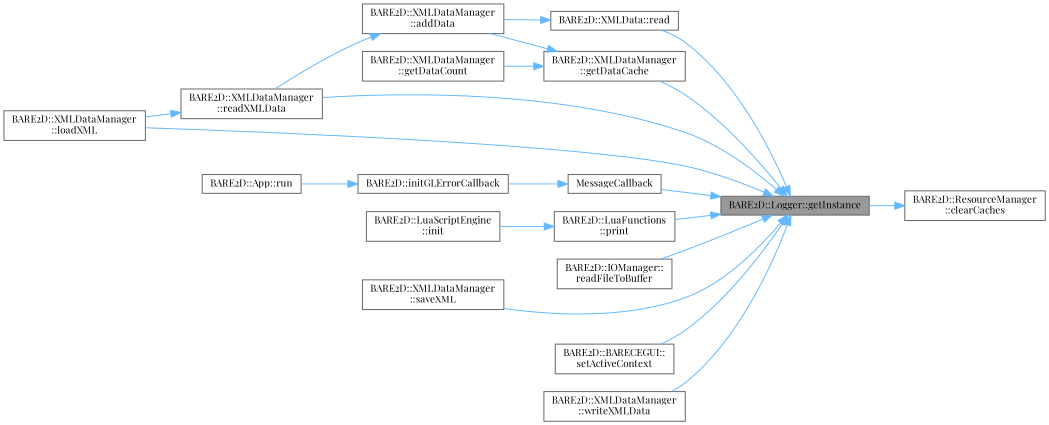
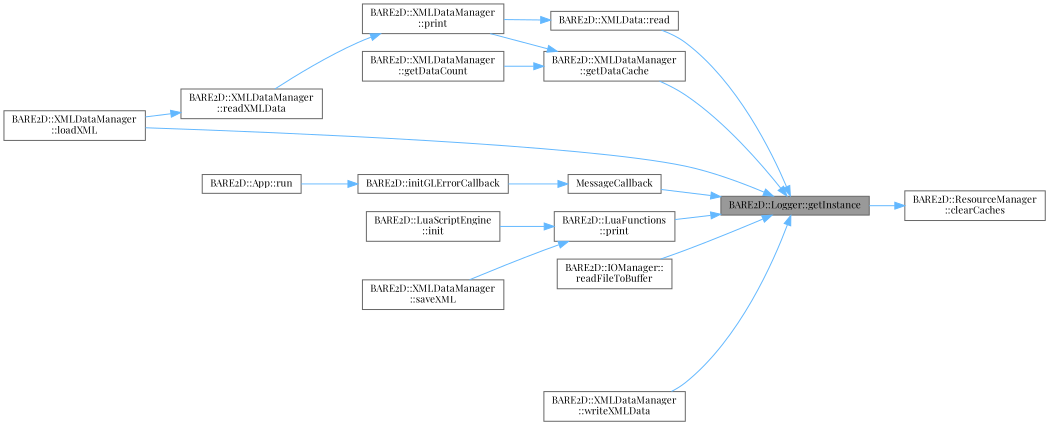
node "BARE2D::XMLDataManager ::addData": label "BARE2D::XMLDataManager ::addData" -> "BARE2D::XMLDataManager ::print"
edge "BARE2D::XMLDataManager ::readXMLData" -> "BARE2D::Logger::getInstance": removed
edge "BARE2D::XMLDataManager ::saveXML" -> "BARE2D::Logger::getInstance": now "BARE2D::XMLDataManager ::saveXML" -> "BARE2D::LuaFunctions ::print"
node "BARE2D::BARECEGUI:: setActiveContext": removed
